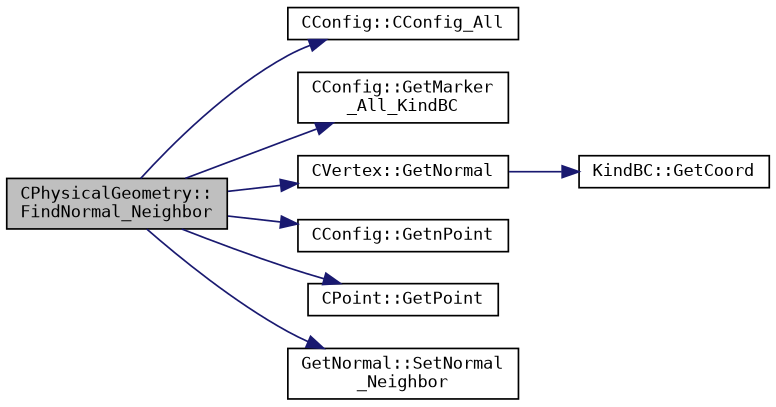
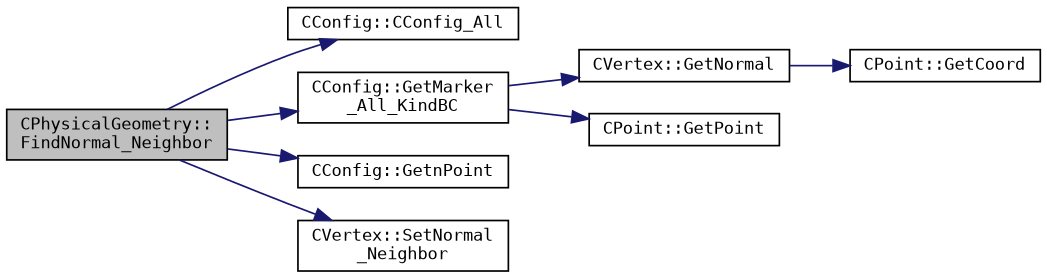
node "KindBC::GetCoord": label "KindBC::GetCoord" -> "CPoint::GetCoord"
edge "CPhysicalGeometry:: FindNormal_Neighbor" -> "CVertex::GetNormal": now "CConfig::GetMarker _All_KindBC" -> "CVertex::GetNormal"
edge "CPhysicalGeometry:: FindNormal_Neighbor" -> "CPoint::GetPoint": now "CConfig::GetMarker _All_KindBC" -> "CPoint::GetPoint"
node "GetNormal::SetNormal _Neighbor": label "GetNormal::SetNormal _Neighbor" -> "CVertex::SetNormal _Neighbor"
